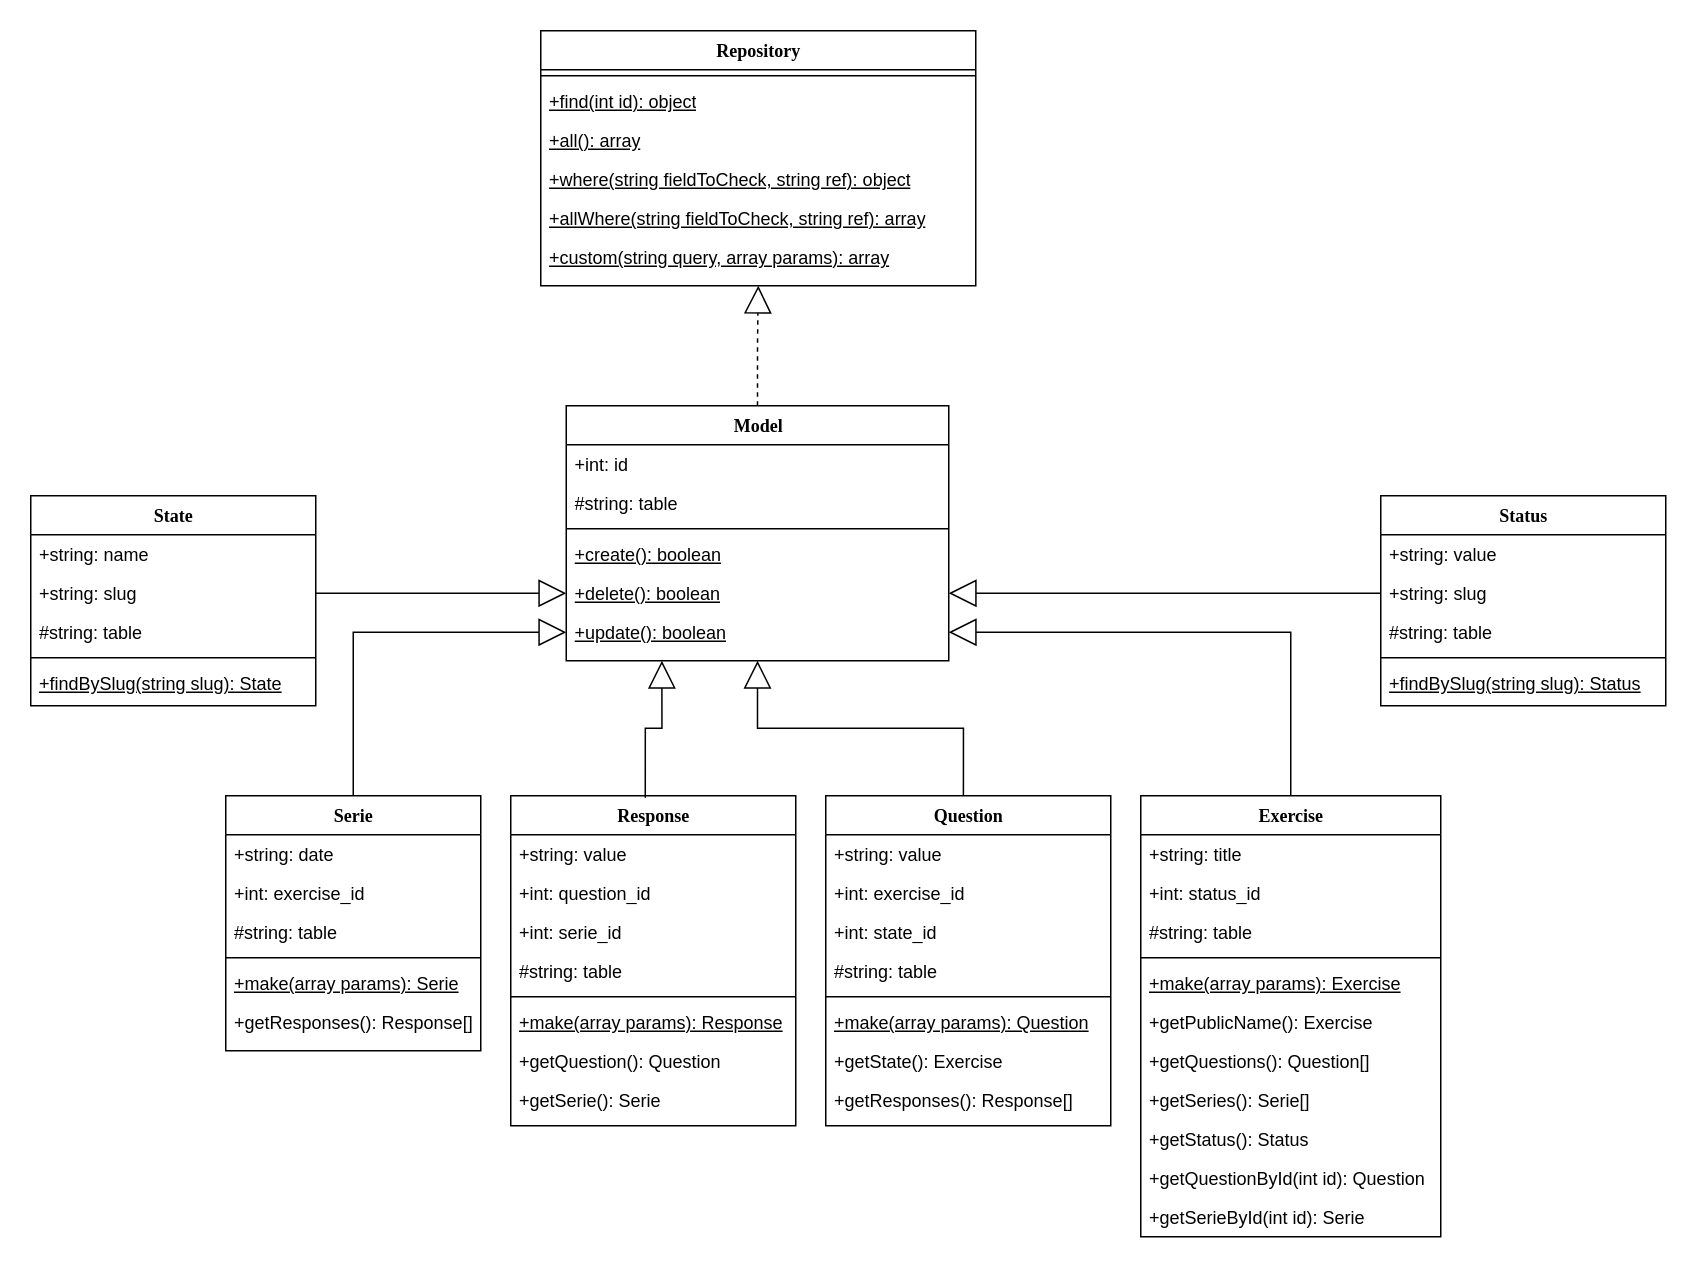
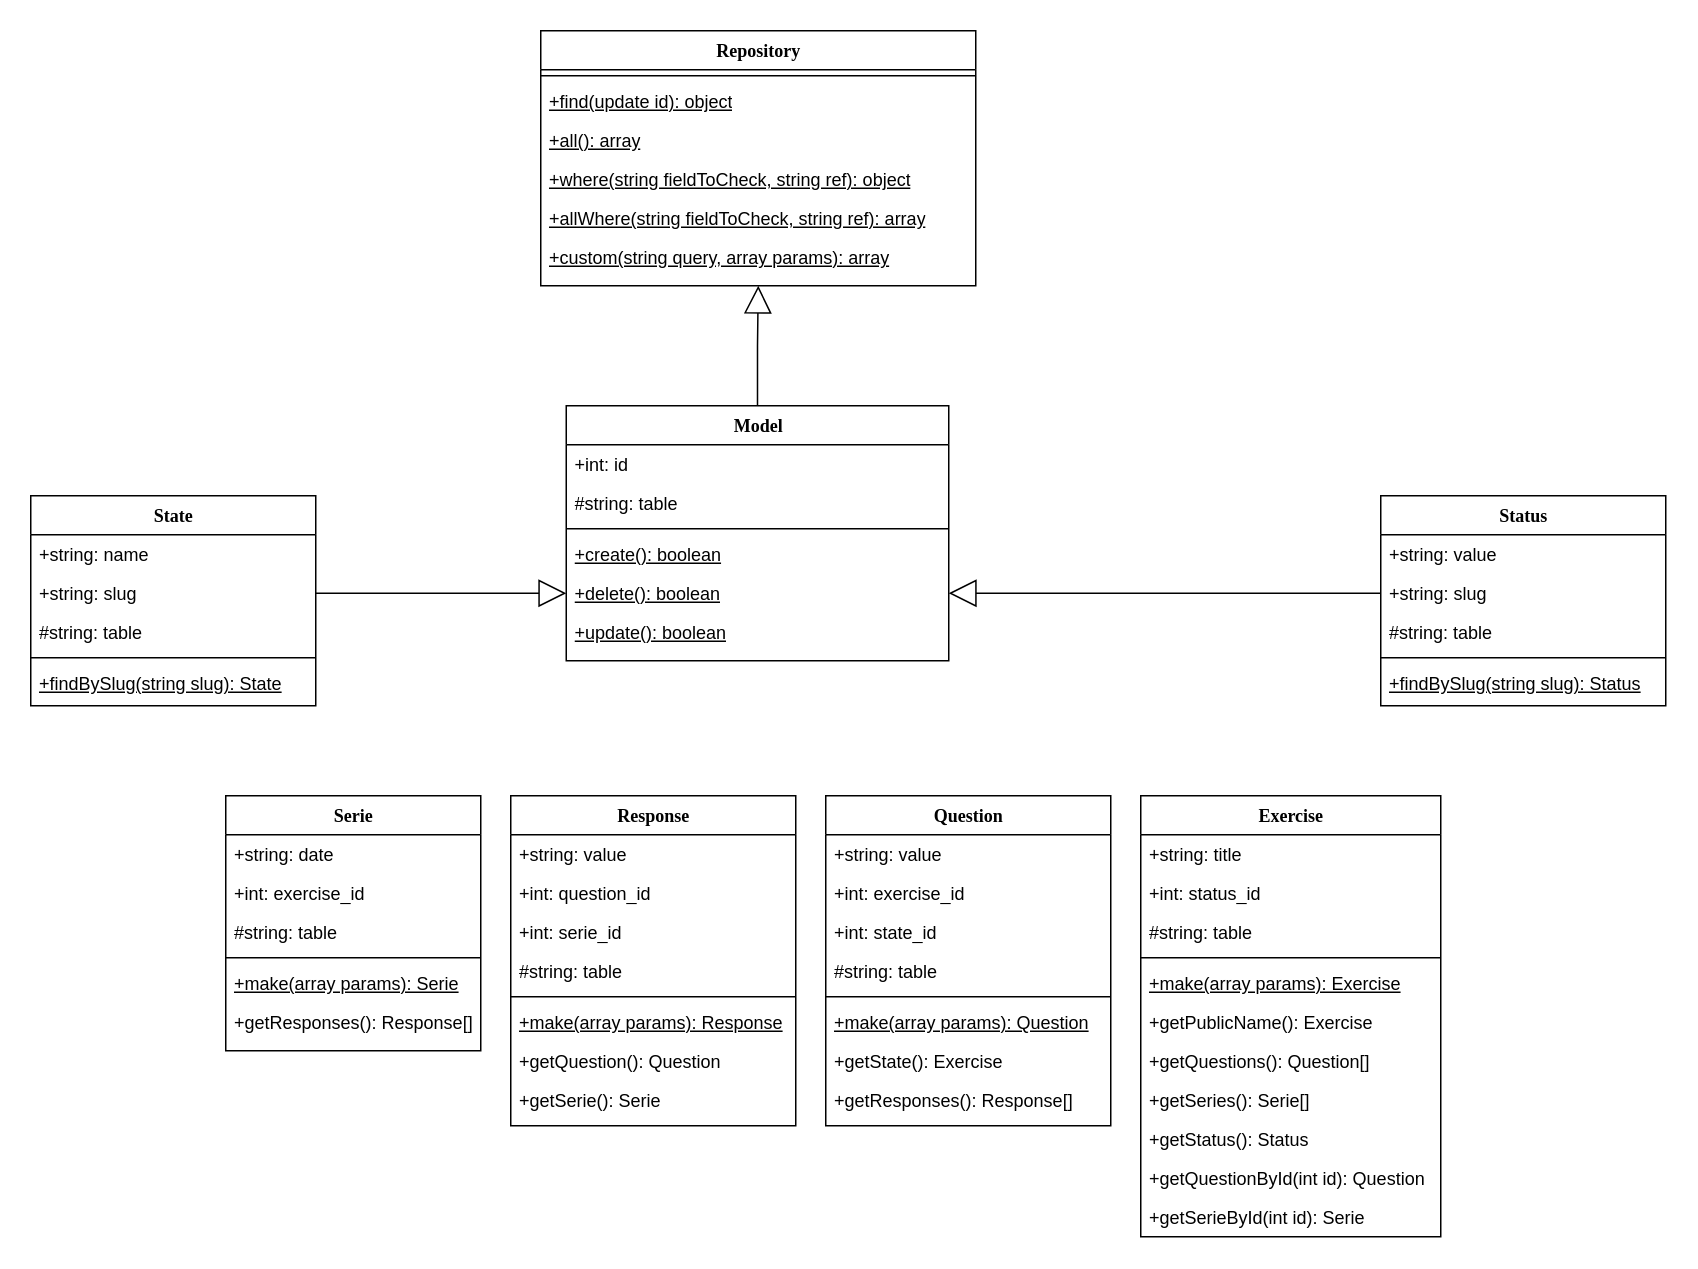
node "+find(int id): object": label "+find(int id): object" -> "+find(update id): object"
edge "Model" -> "Repository": style dashed -> solid
edge "Serie" -> "+update(): boolean": removed
edge "Exercise" -> "+update(): boolean": removed
edge "Question" -> "Model": removed
edge "Response" -> "Model": removed
